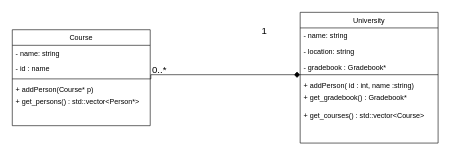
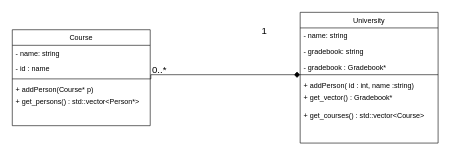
node "- location: string": label "- location: string" -> "- gradebook: string"
node "+ get_gradebook() : Gradebook*": label "+ get_gradebook() : Gradebook*" -> "+ get_vector() : Gradebook*"
